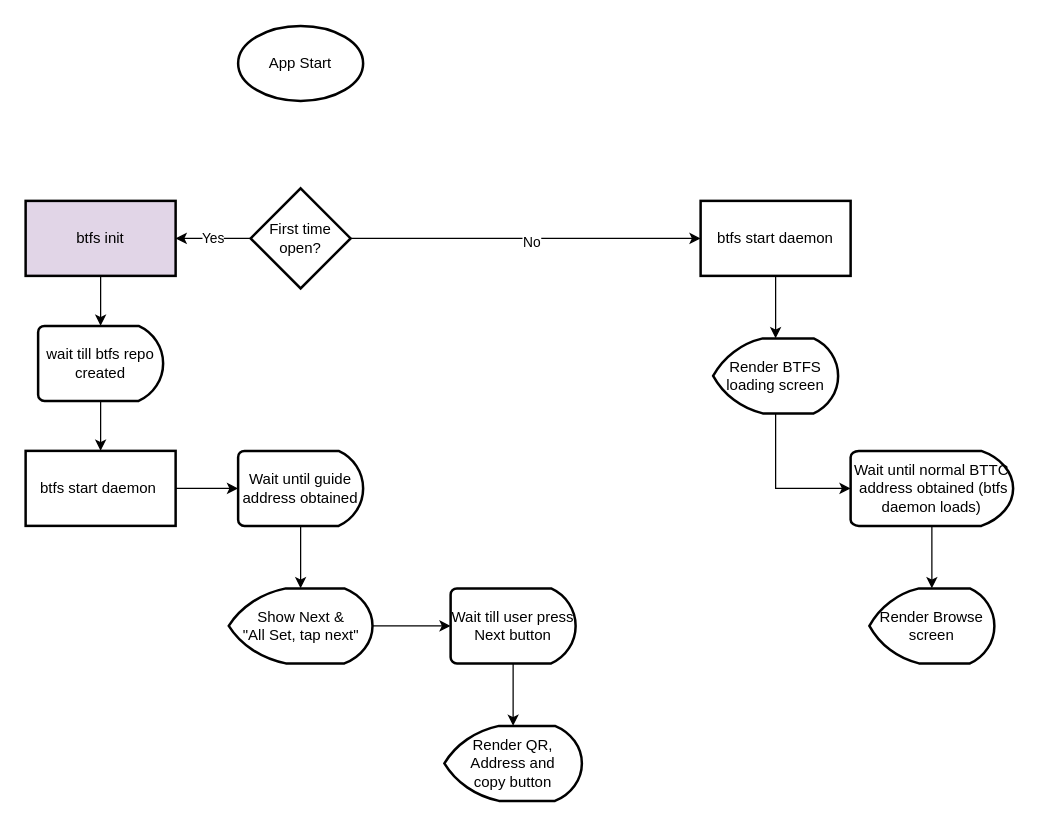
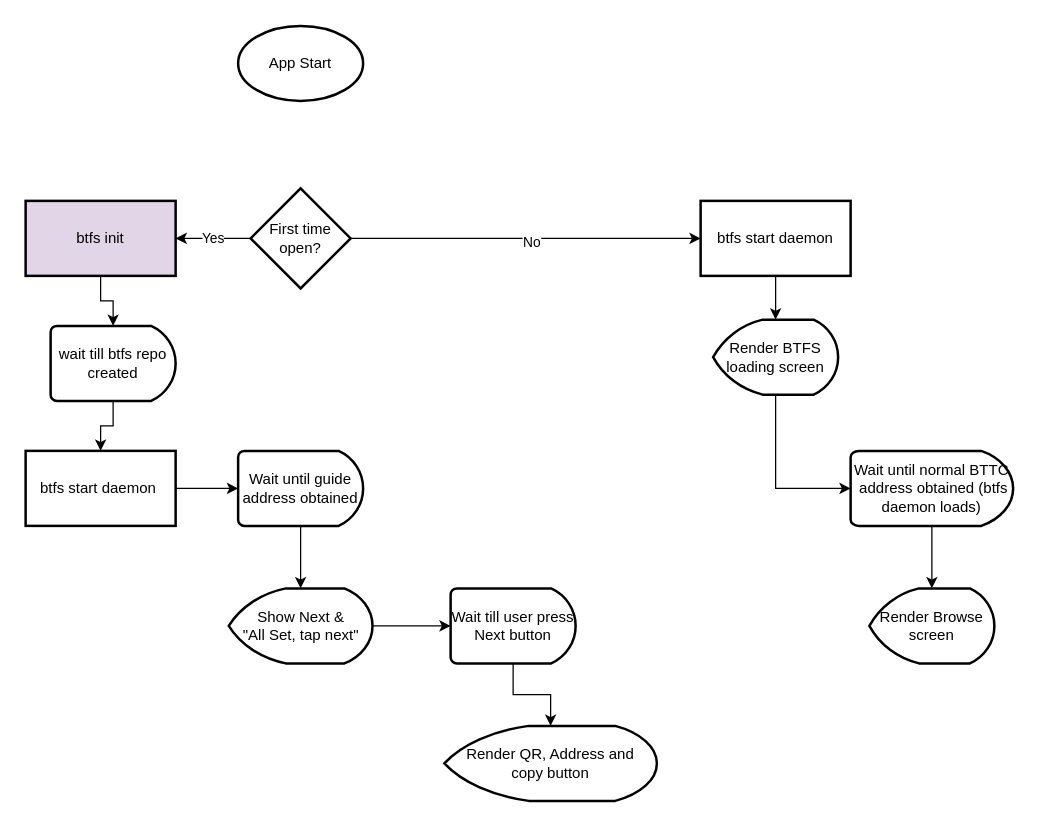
node "wait till btfs repo created": moved (101, 363) -> (113, 363)
node "Render BTFS loading screen": moved (776, 376) -> (776, 357)
node "Render QR, Address and copy button": size 138x75 -> 213x75
